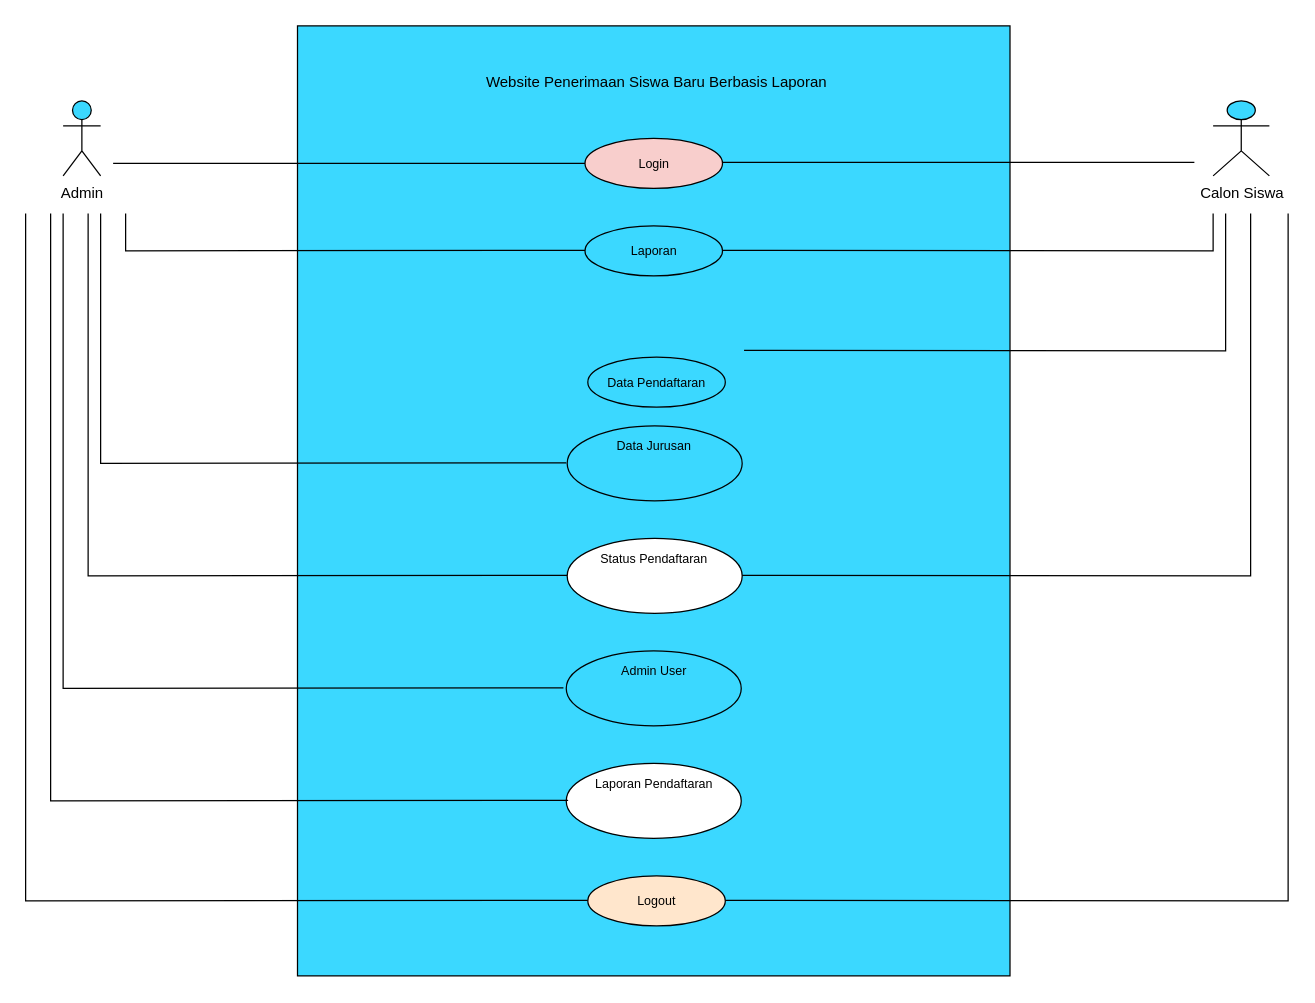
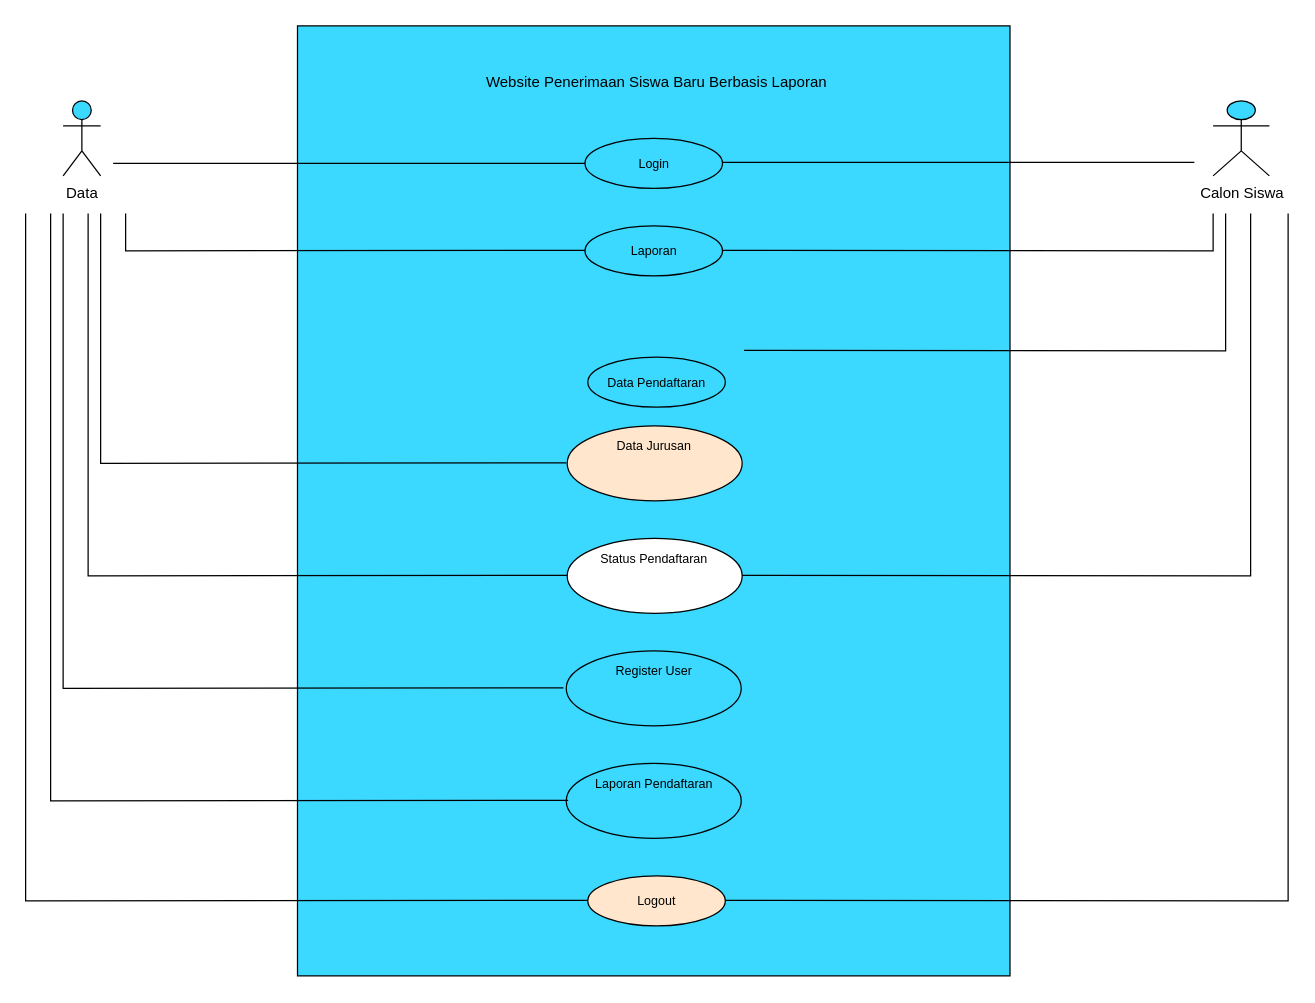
node "Login": fillcolor #f8cecc -> #3bd8ff
node "Admin": label "Admin" -> "Data"
node "Data Jurusan": fillcolor #3bd8ff -> #ffe6cc
node "Admin User": label "Admin User" -> "Register User"
node "Laporan Pendaftaran": fillcolor #ffffff -> #3bd8ff
